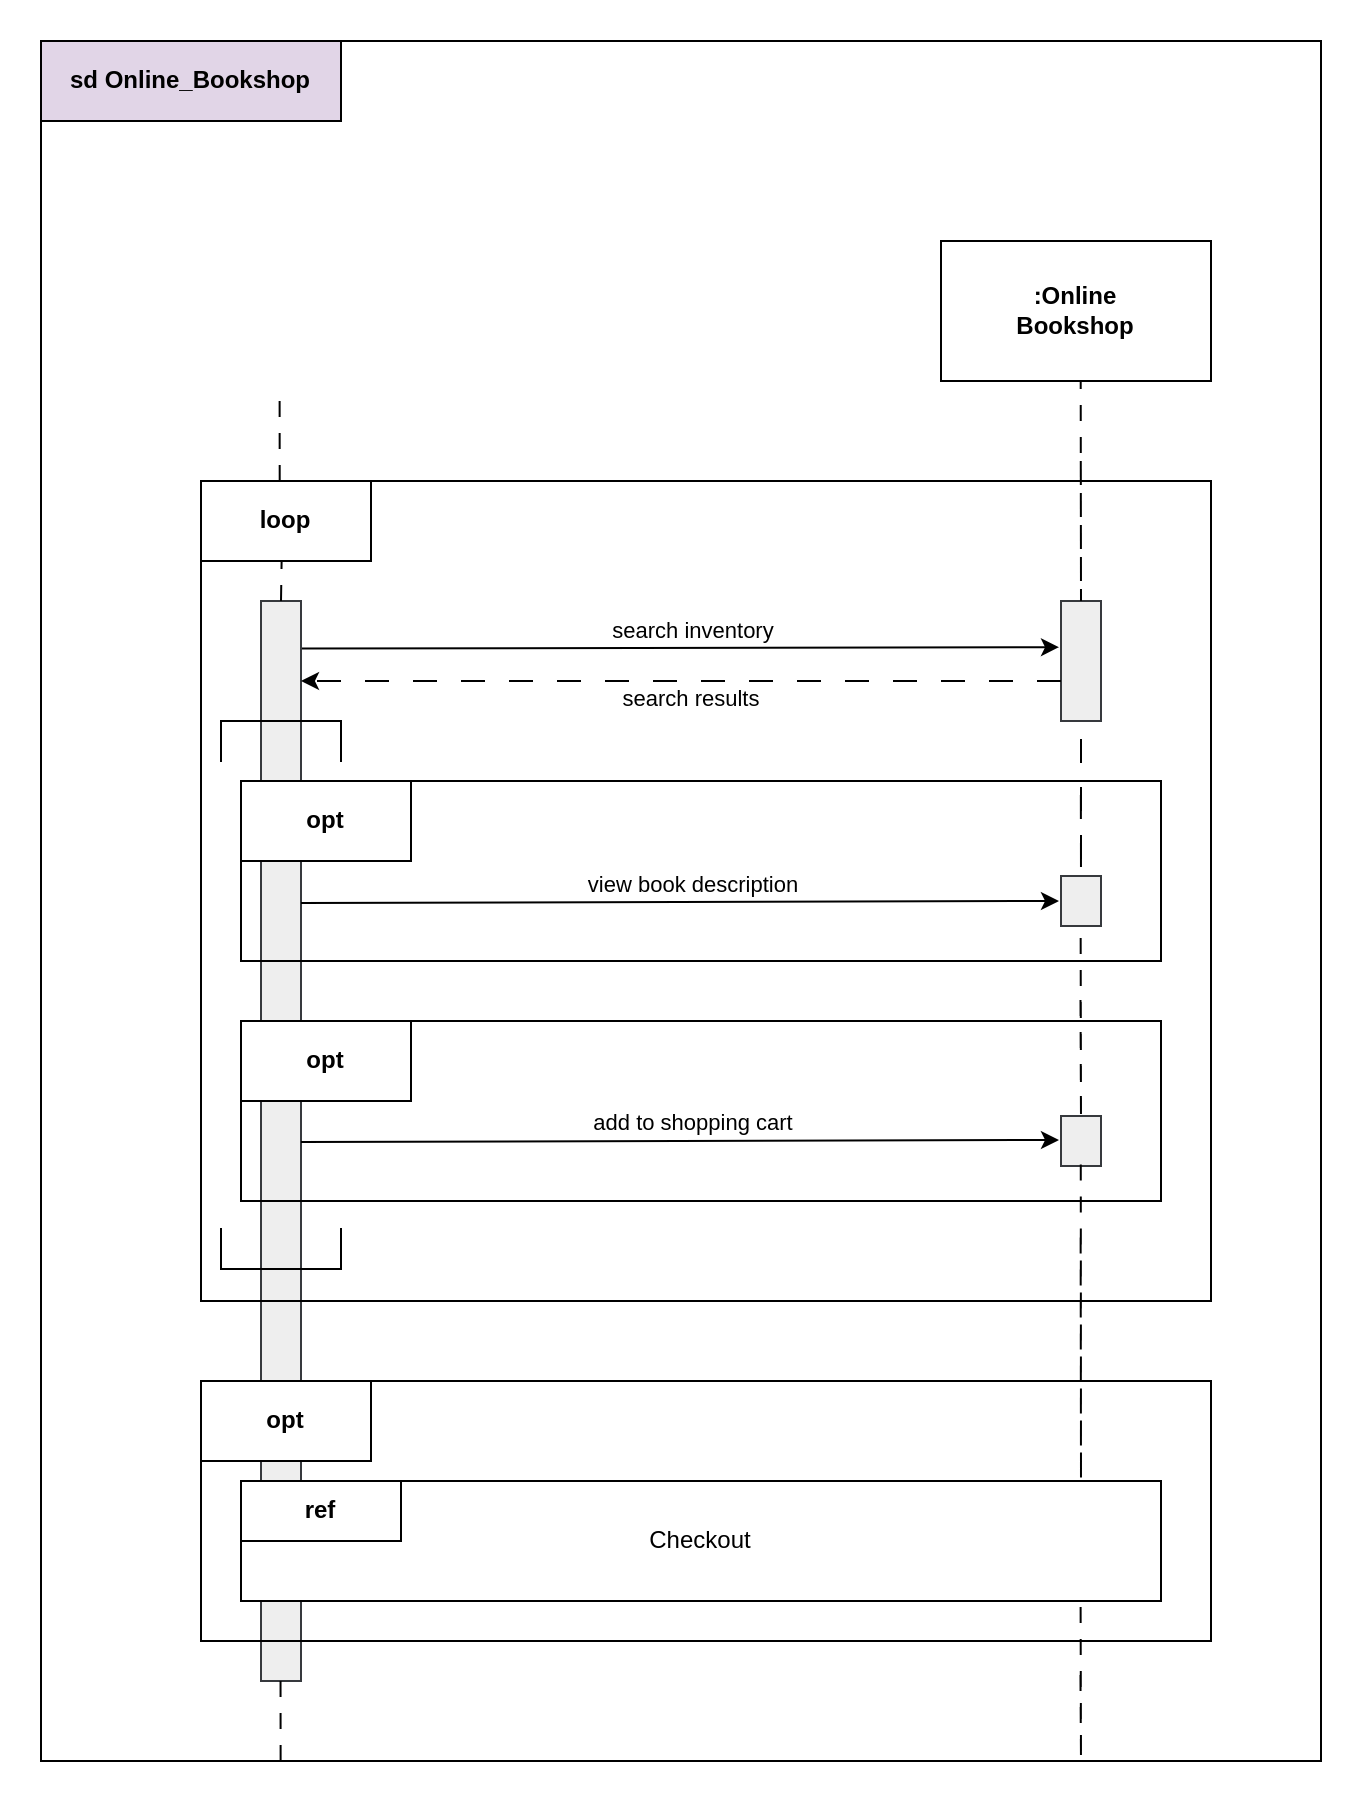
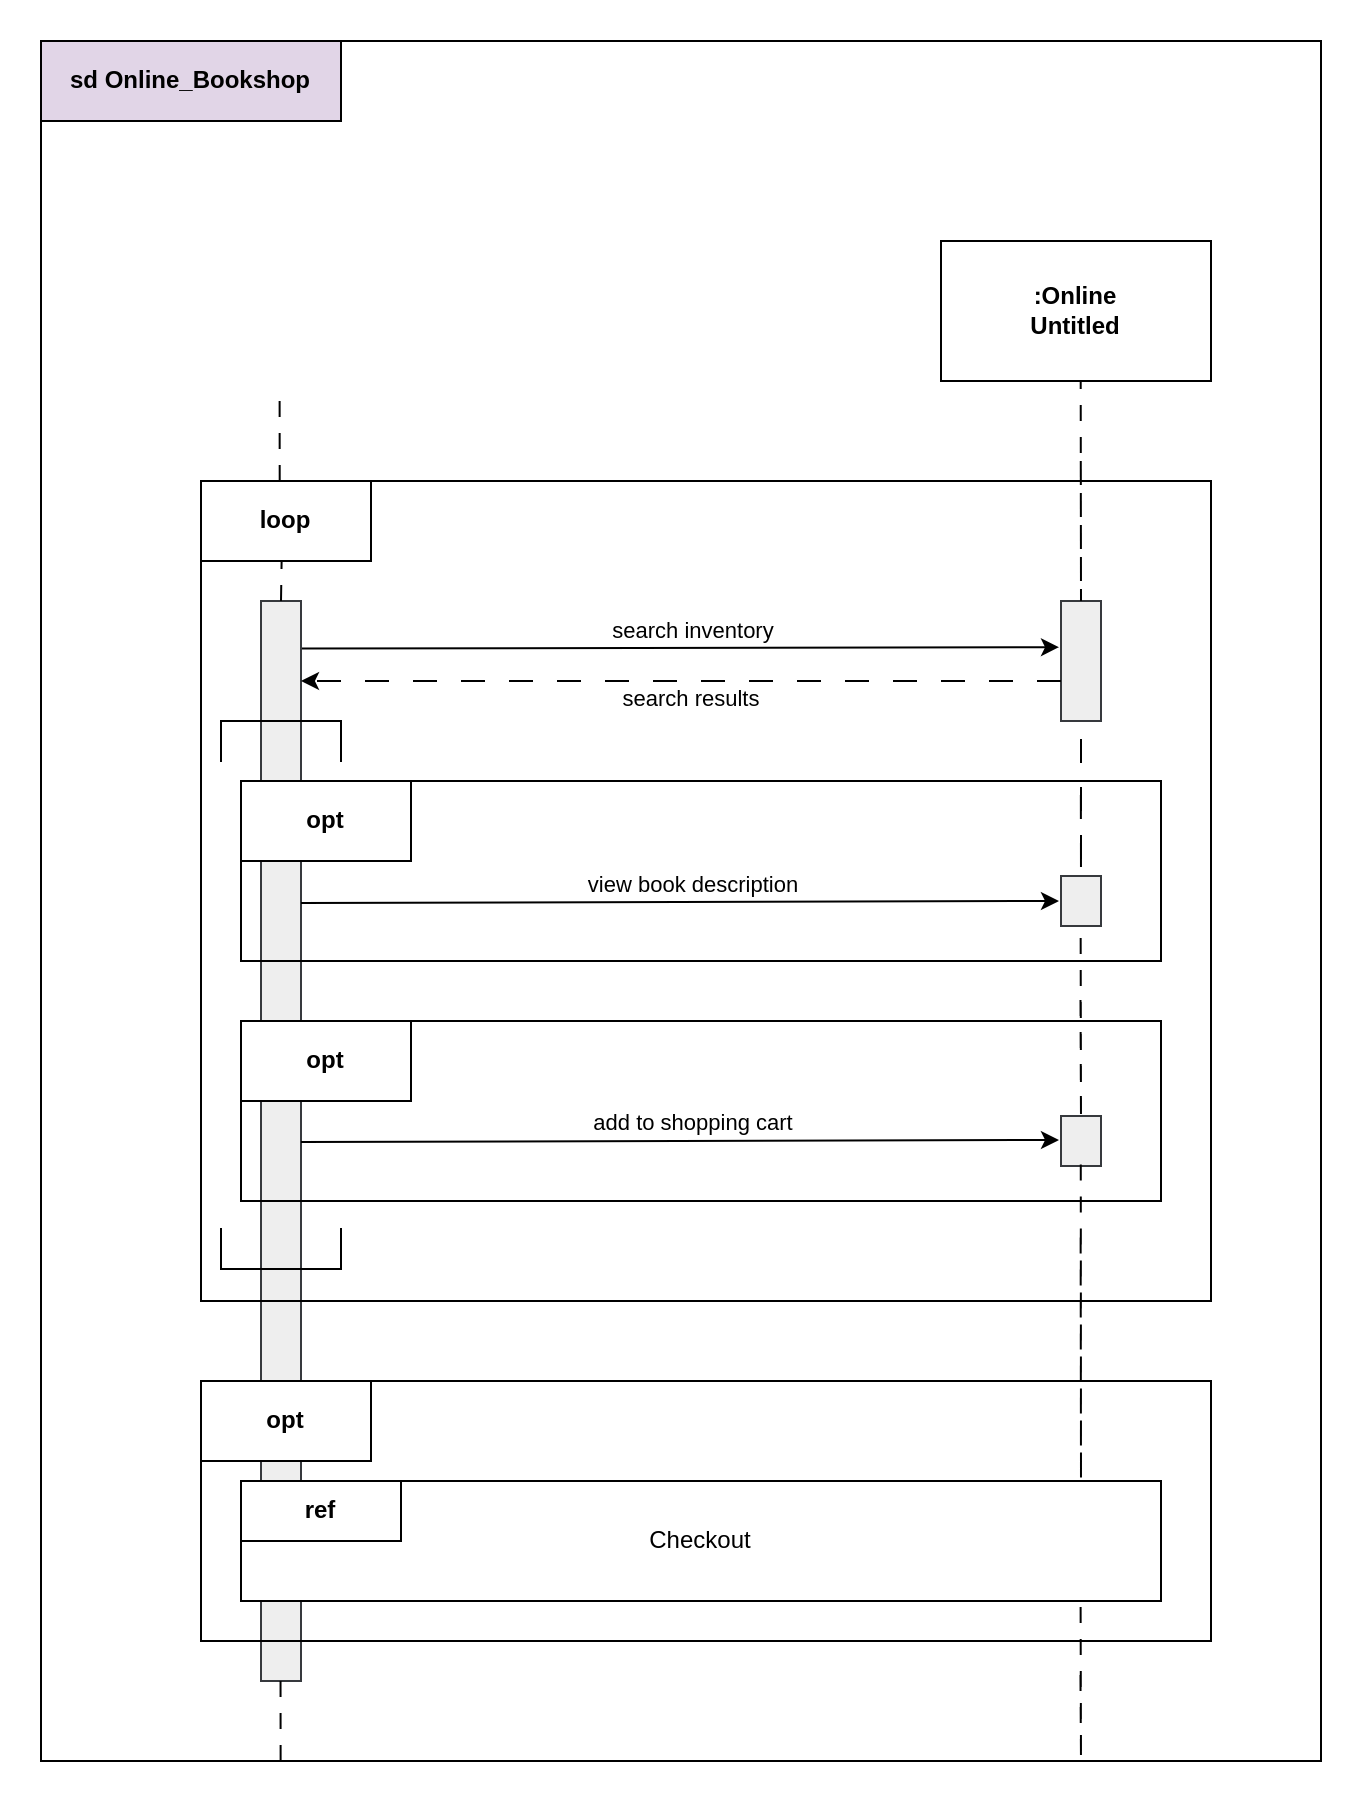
node ":Online Bookshop": label ":Online Bookshop" -> ":Online Untitled"
